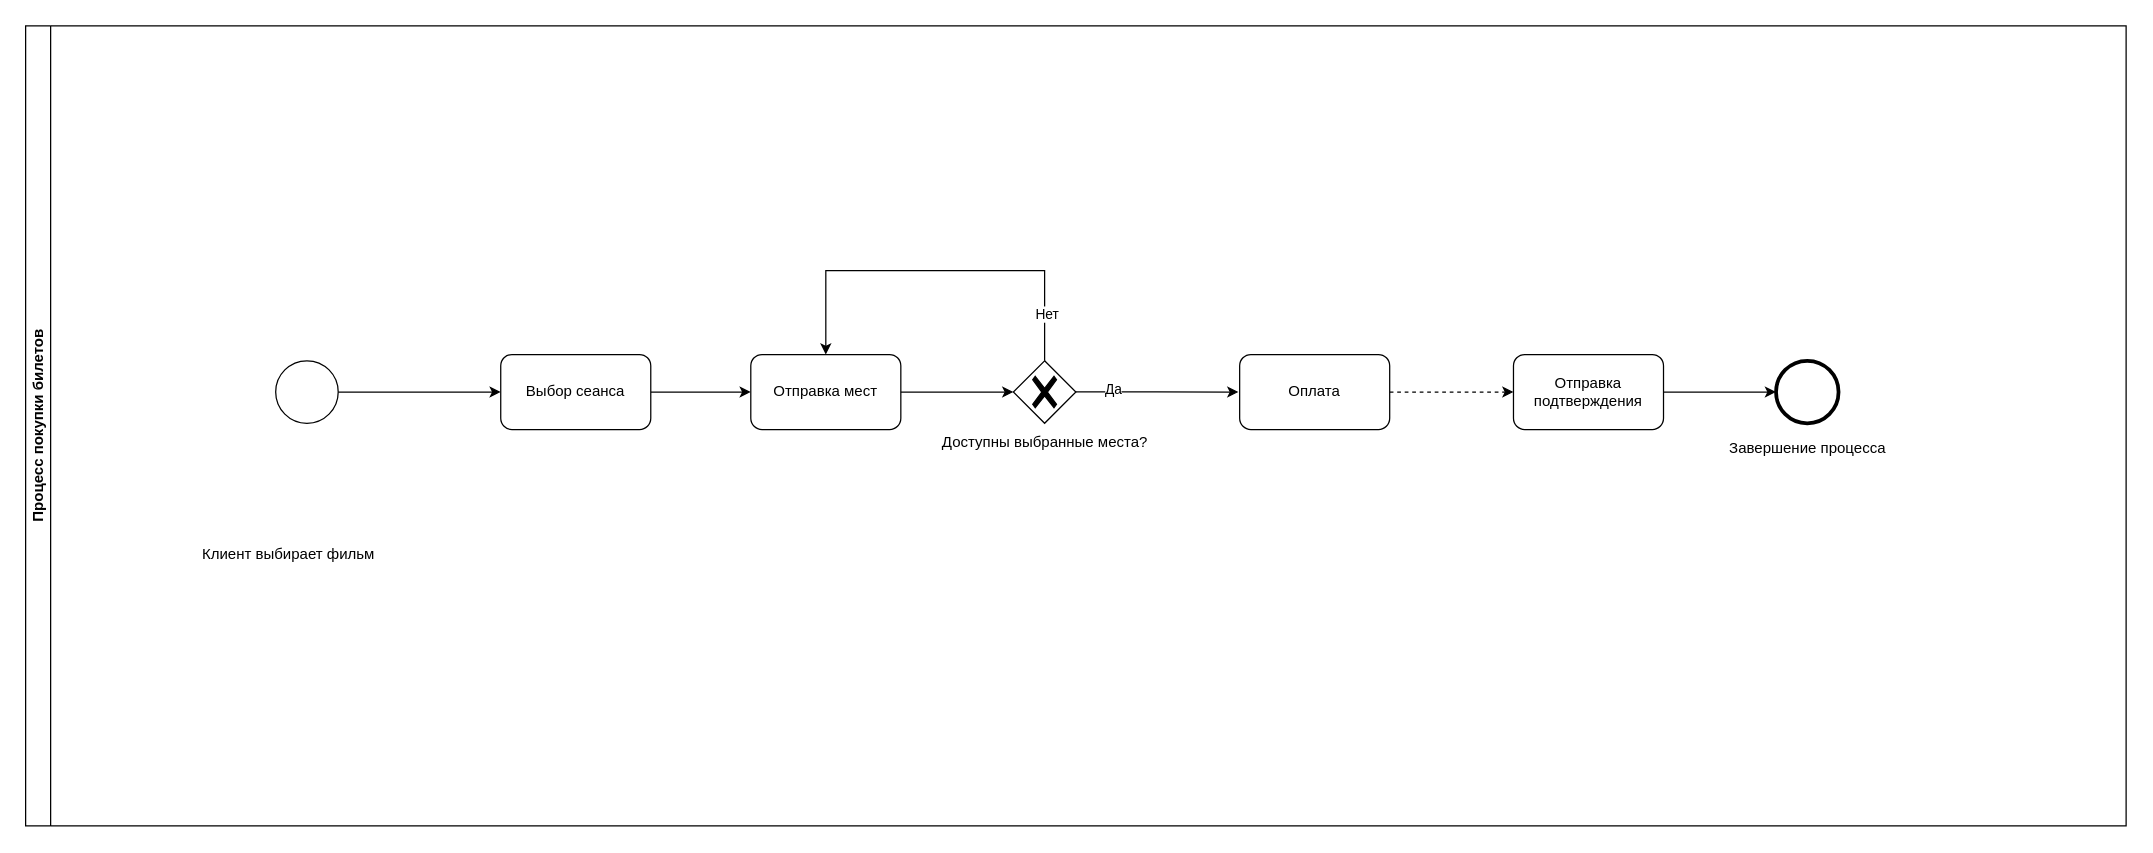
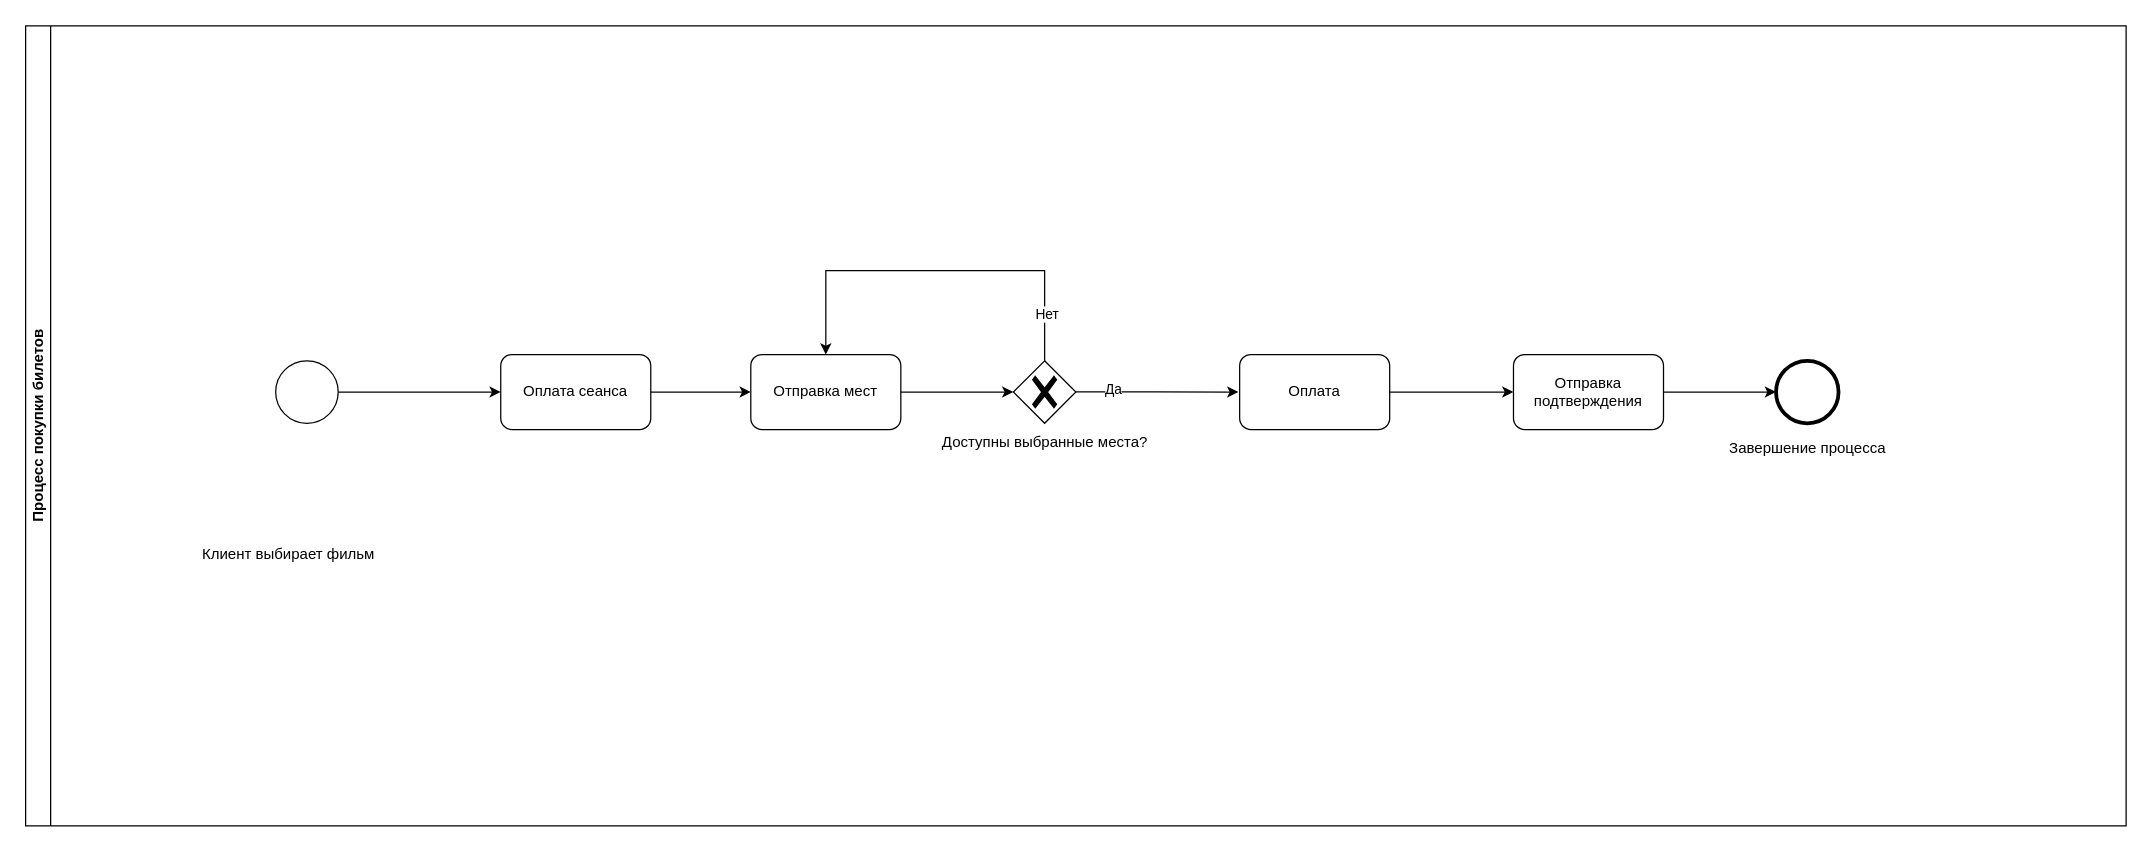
node "Выбор сеанса": label "Выбор сеанса" -> "Оплата сеанса"
edge "Оплата" -> "Отправка подтверждения": style dashed -> solid
